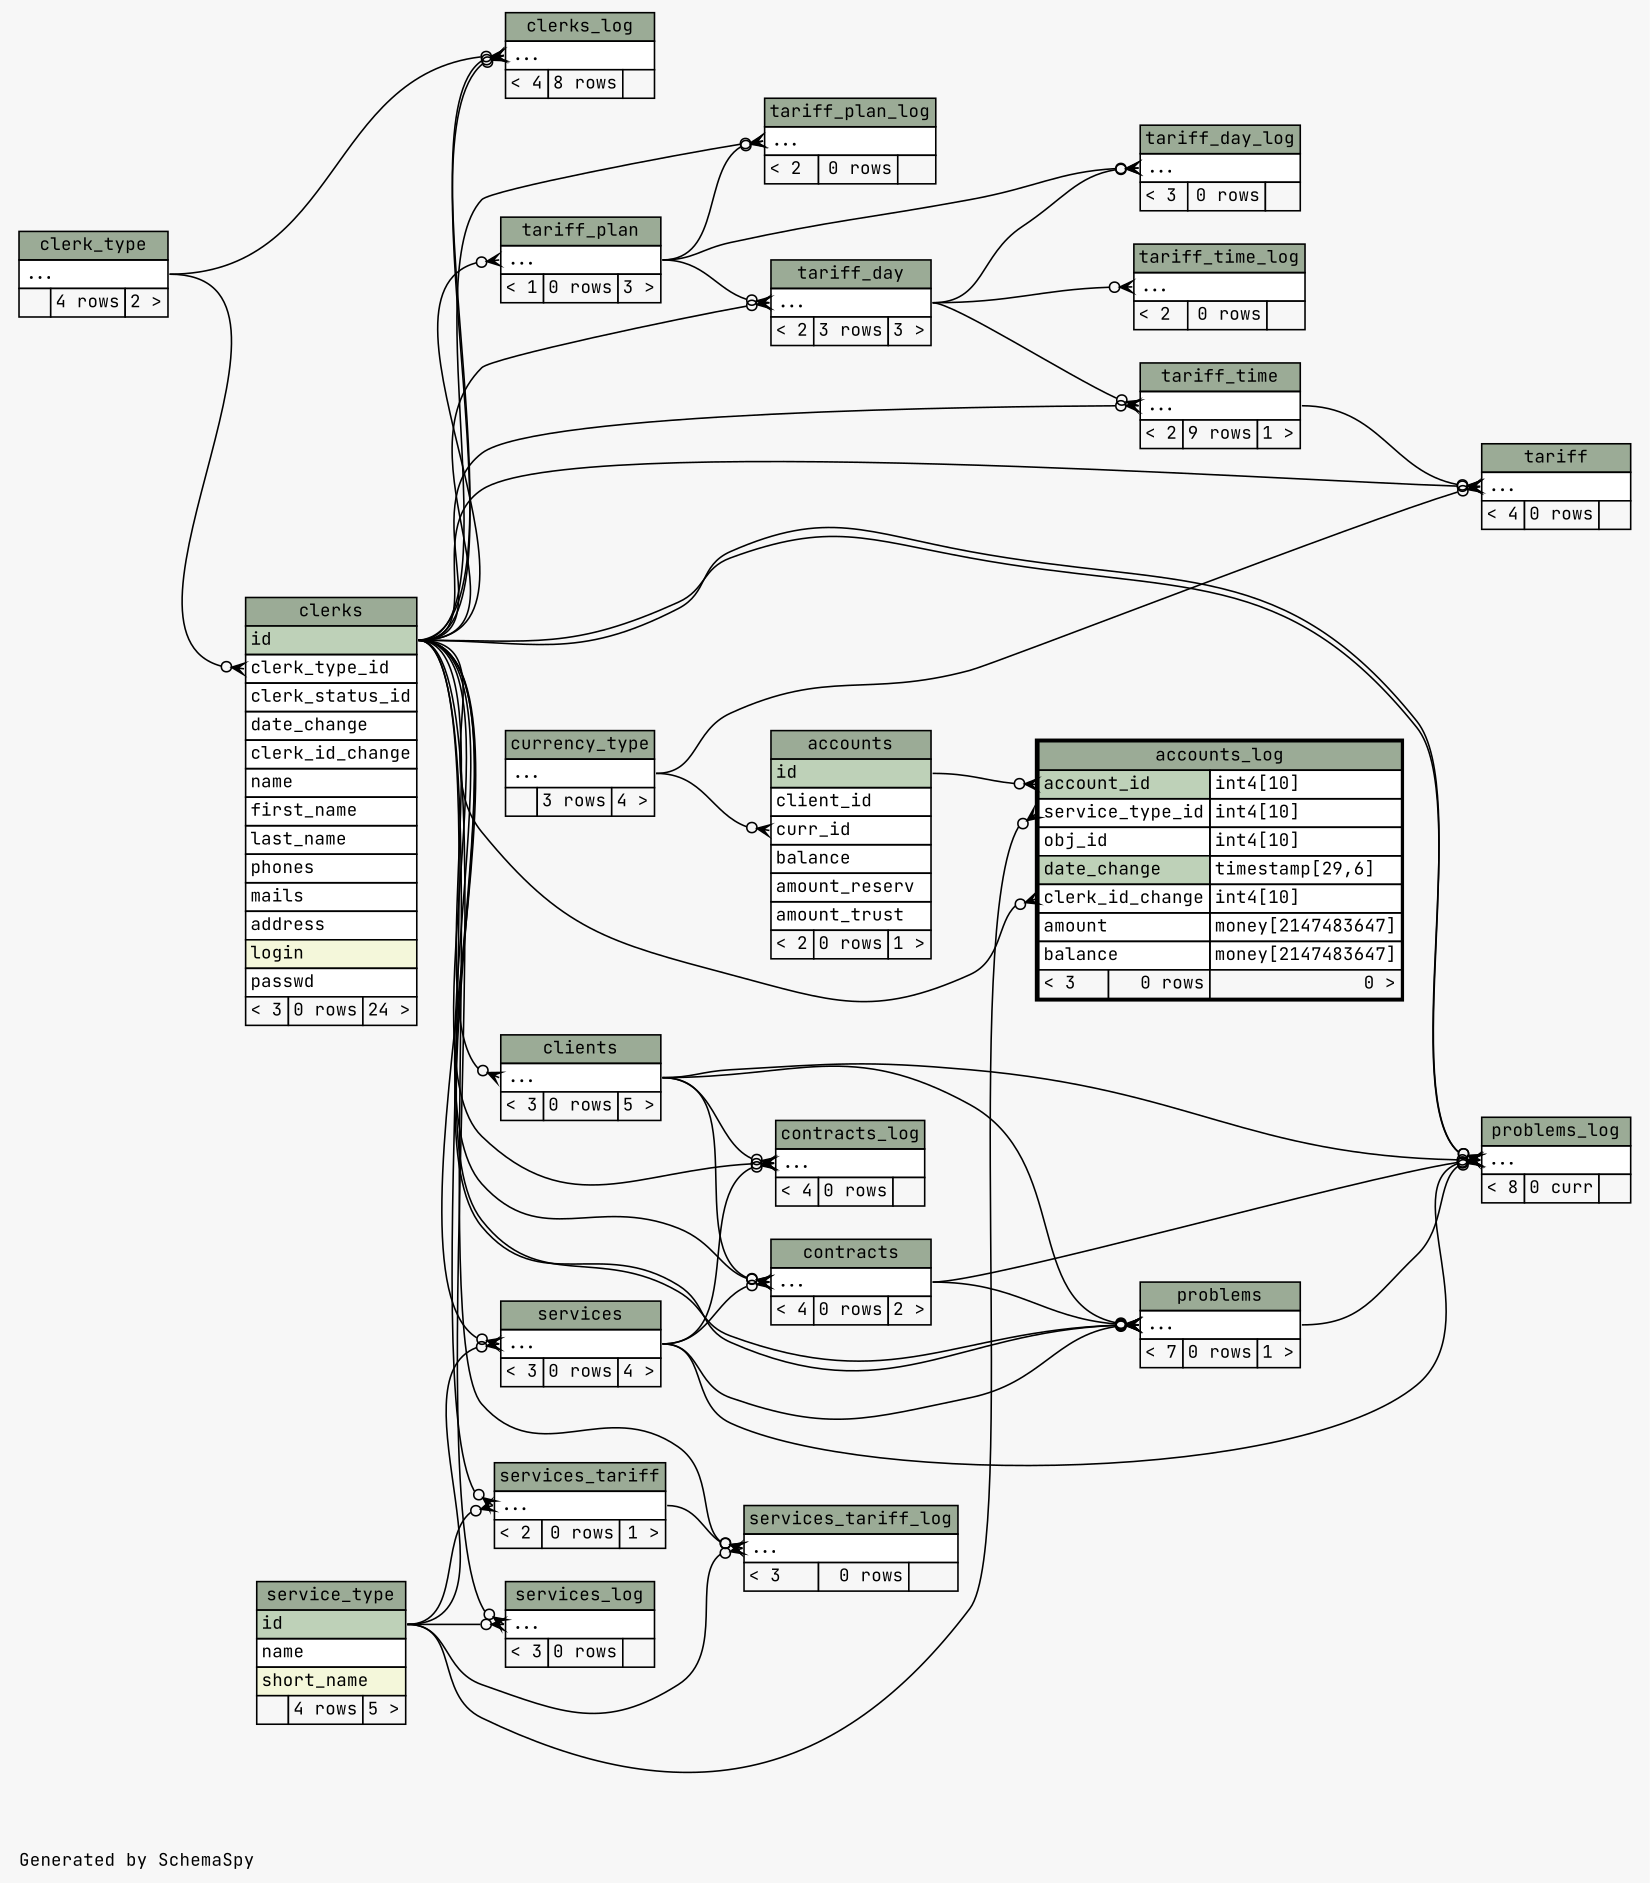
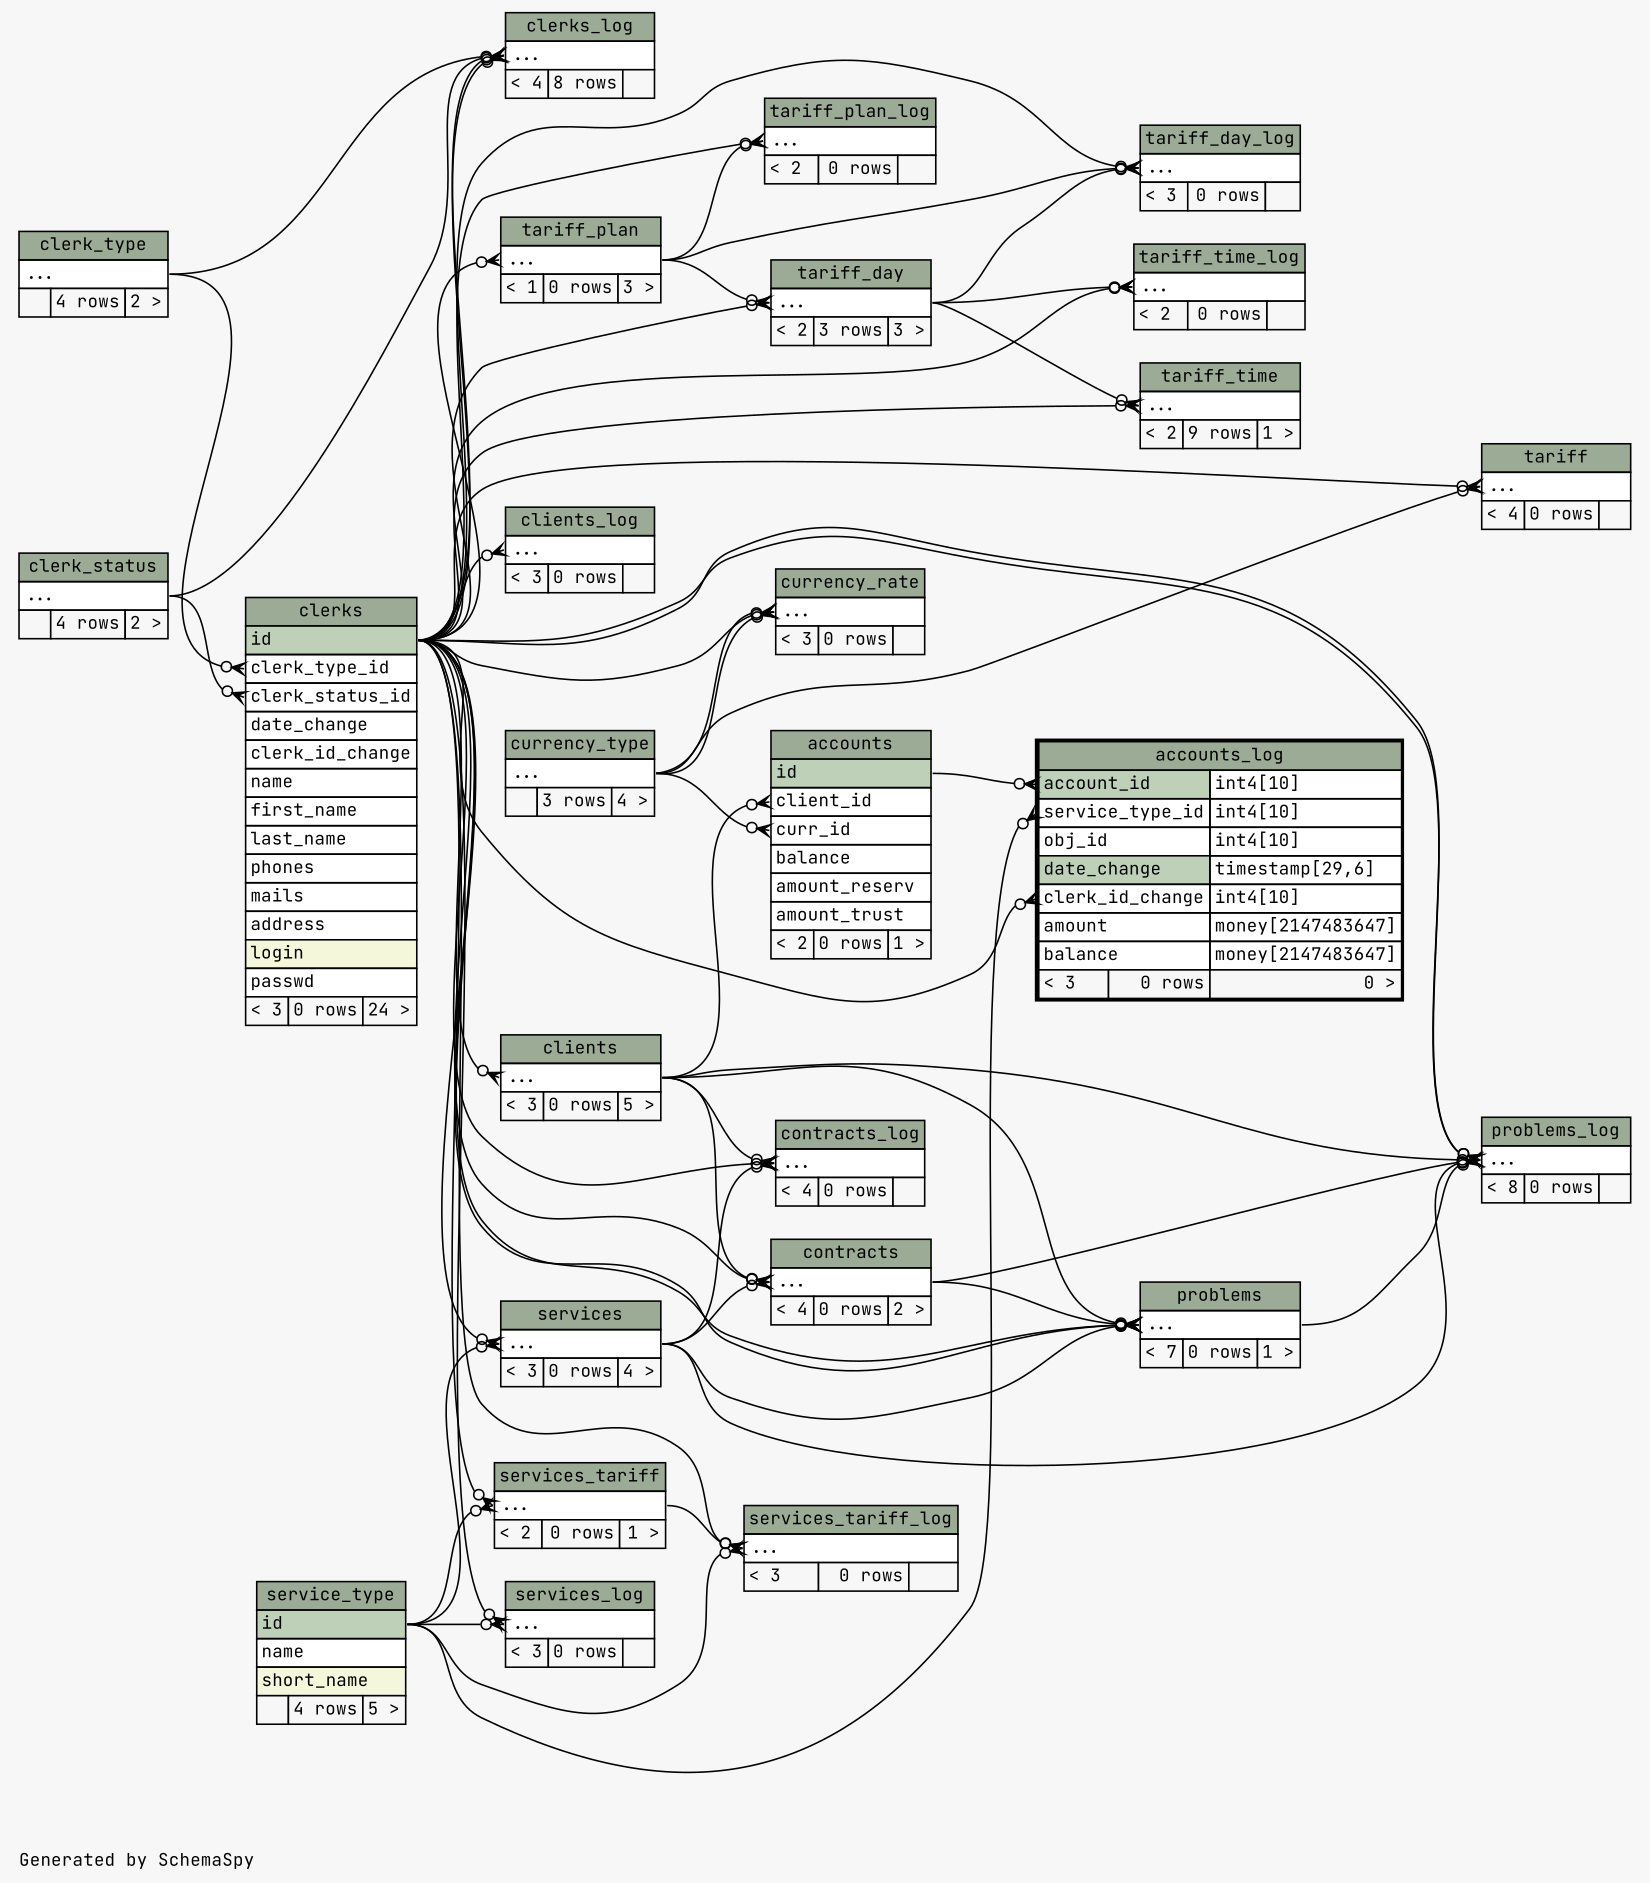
edge "clerks" -> "tariff_day_log": added
edge "clerks" -> "tariff_time_log": added
edge "tariff_time" -> "tariff": removed
node "clients_log": added
node "clerk_status": added
node "currency_rate": added
edge "clients" -> "accounts": added
node "problems_log": text "0 curr" -> "0 rows"
